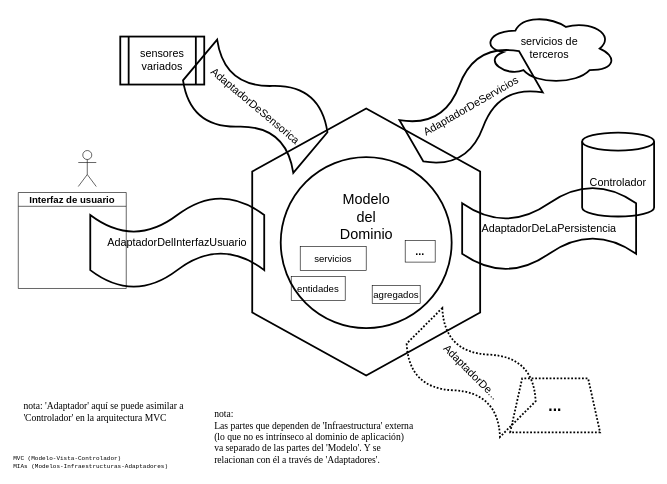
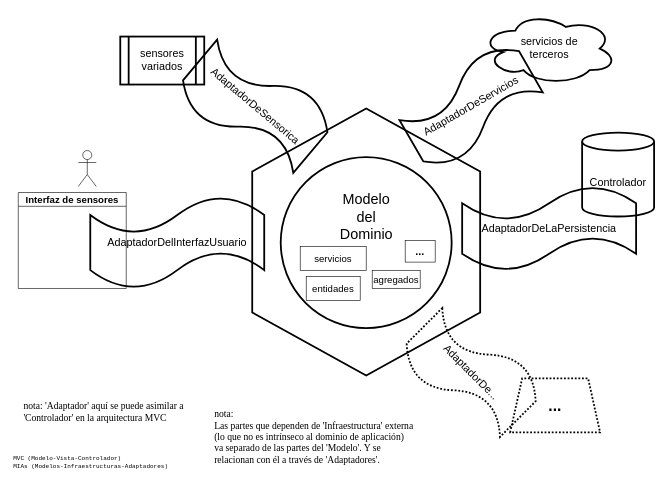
node "Interfaz de usuario": label "Interfaz de usuario" -> "Interfaz de sensores"
node "entidades": moved (318, 288) -> (333, 288)
node "agregados": moved (396, 294) -> (396, 279)
